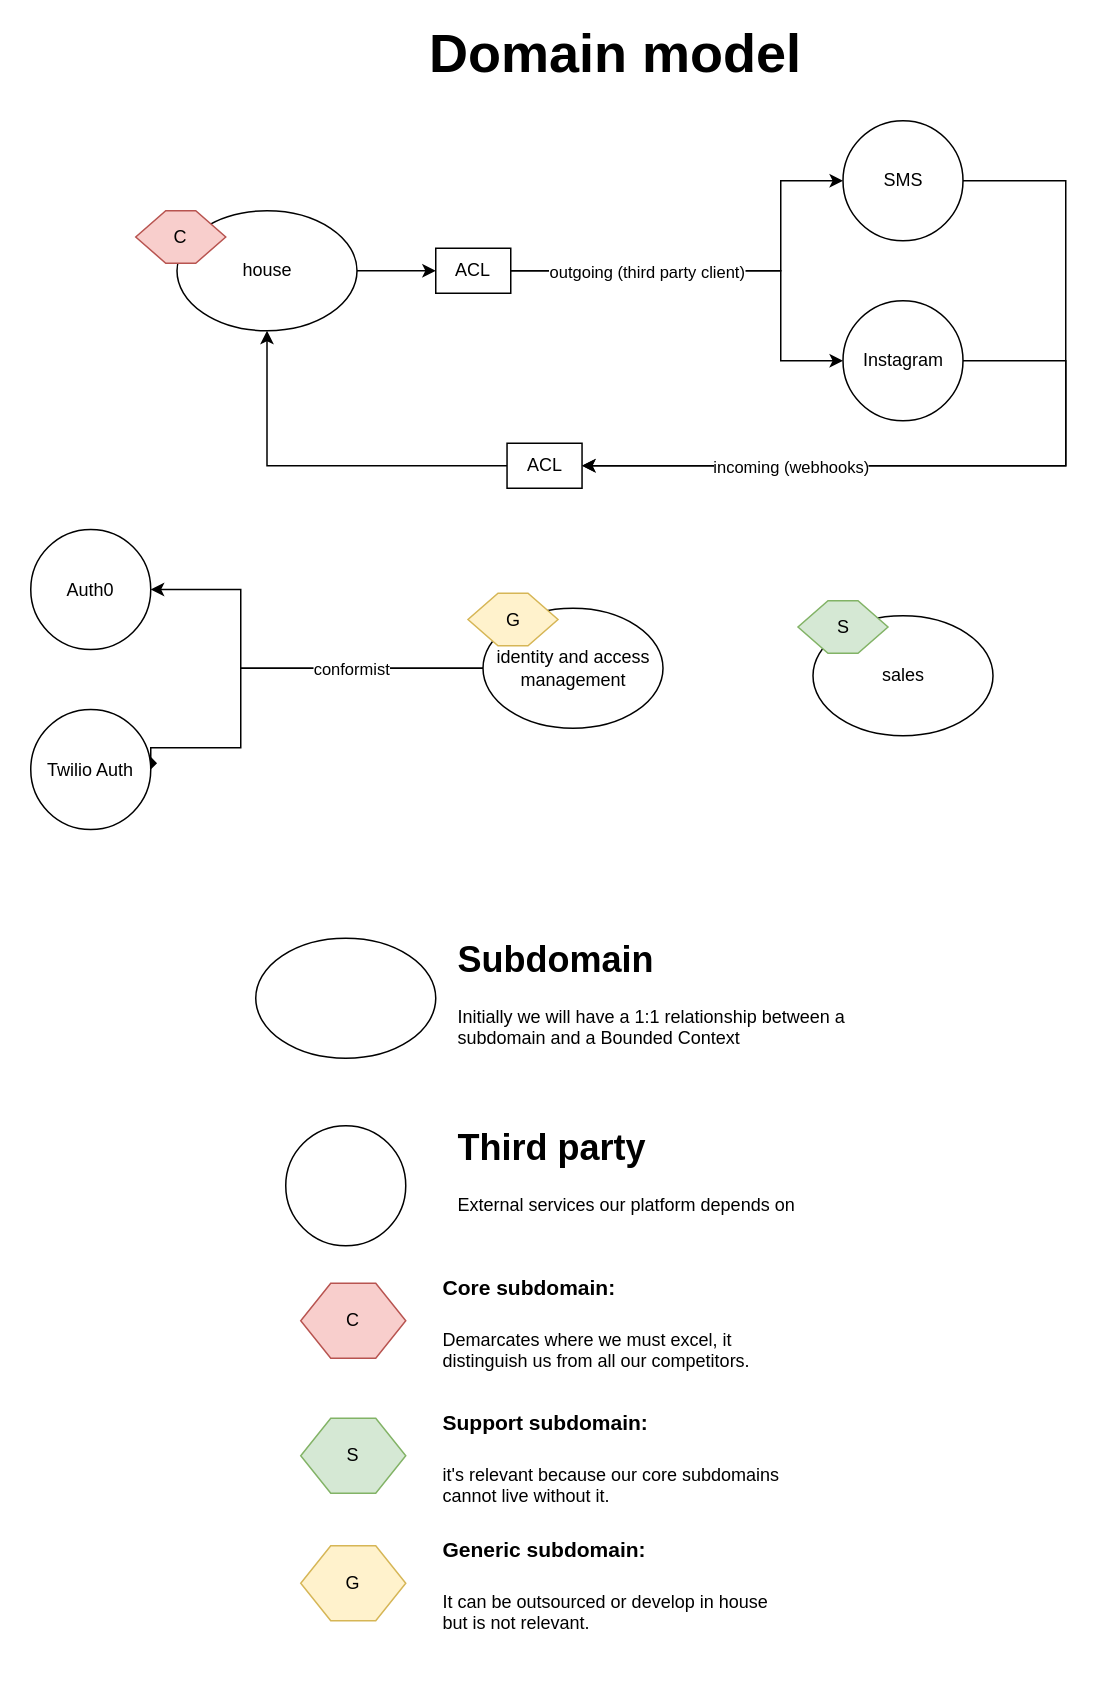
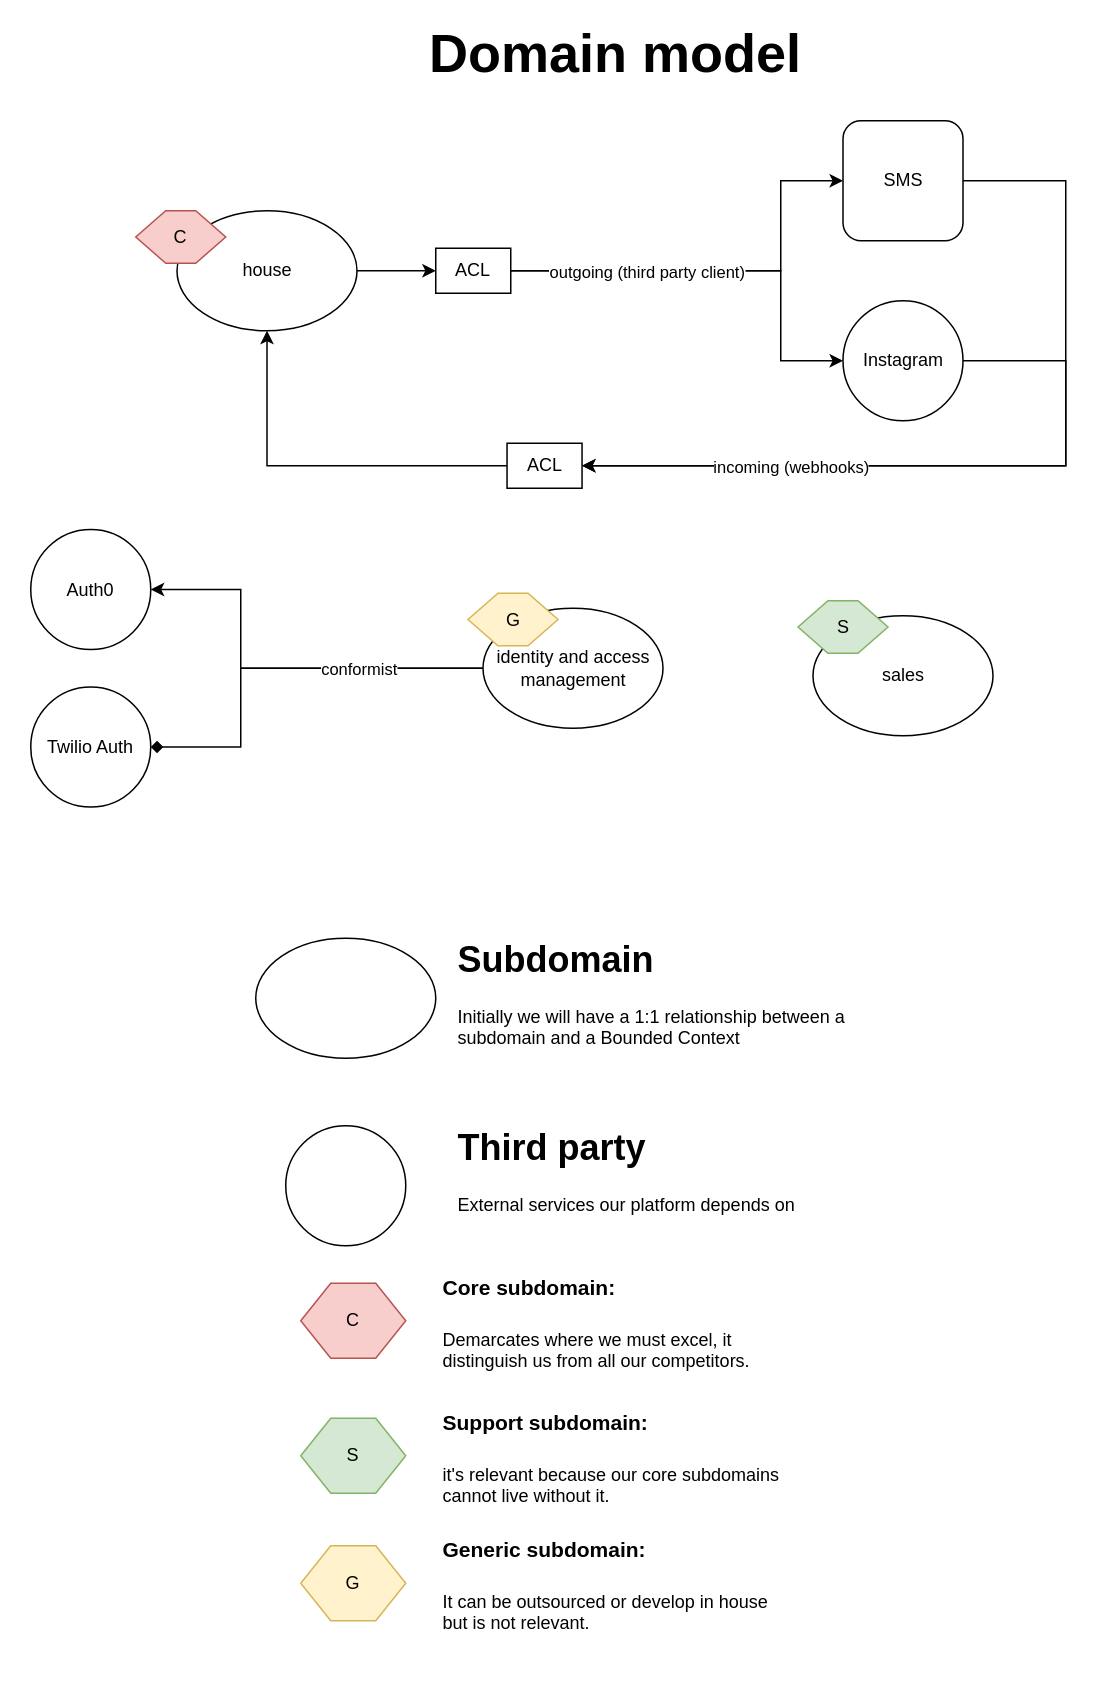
node "SMS": shape ellipse -> rounded rectangle
node "Twilio Auth": moved (91, 770) -> (91, 747)
